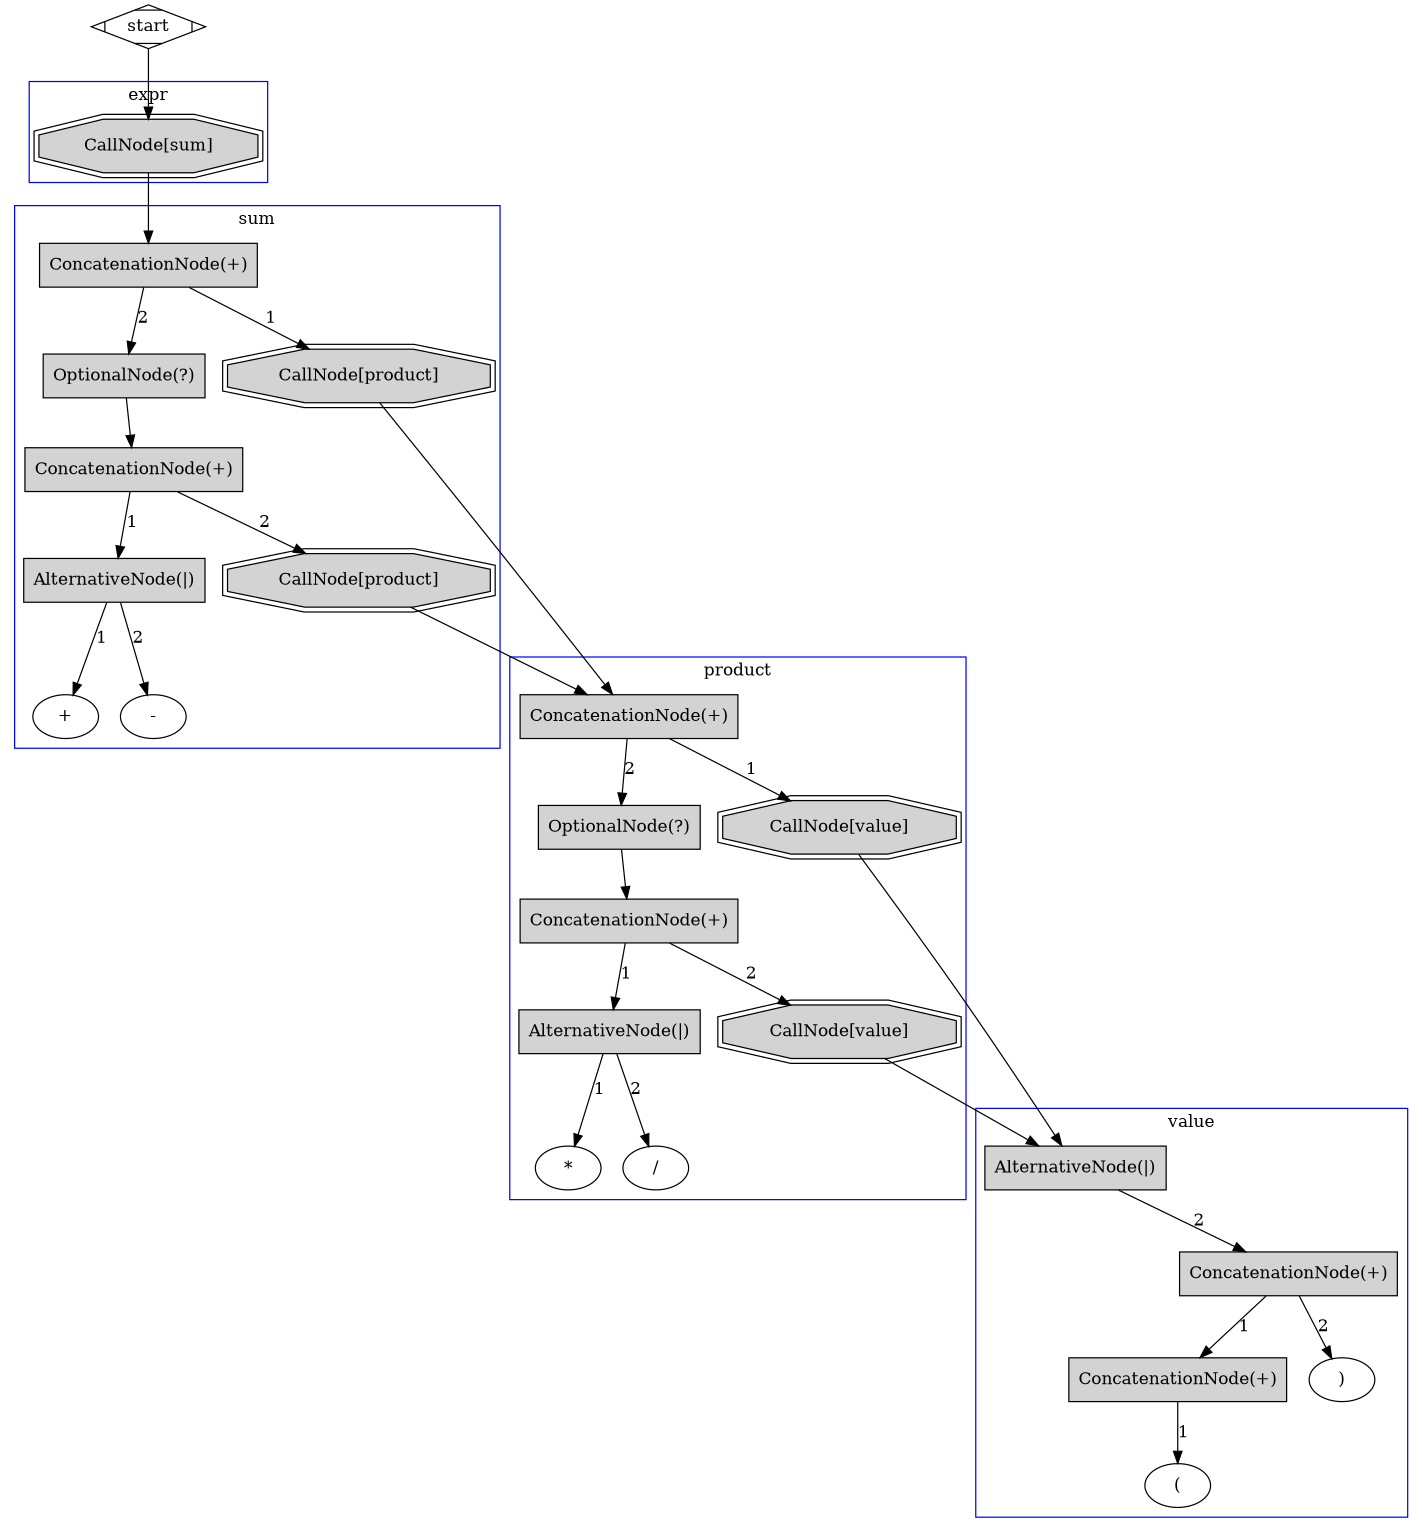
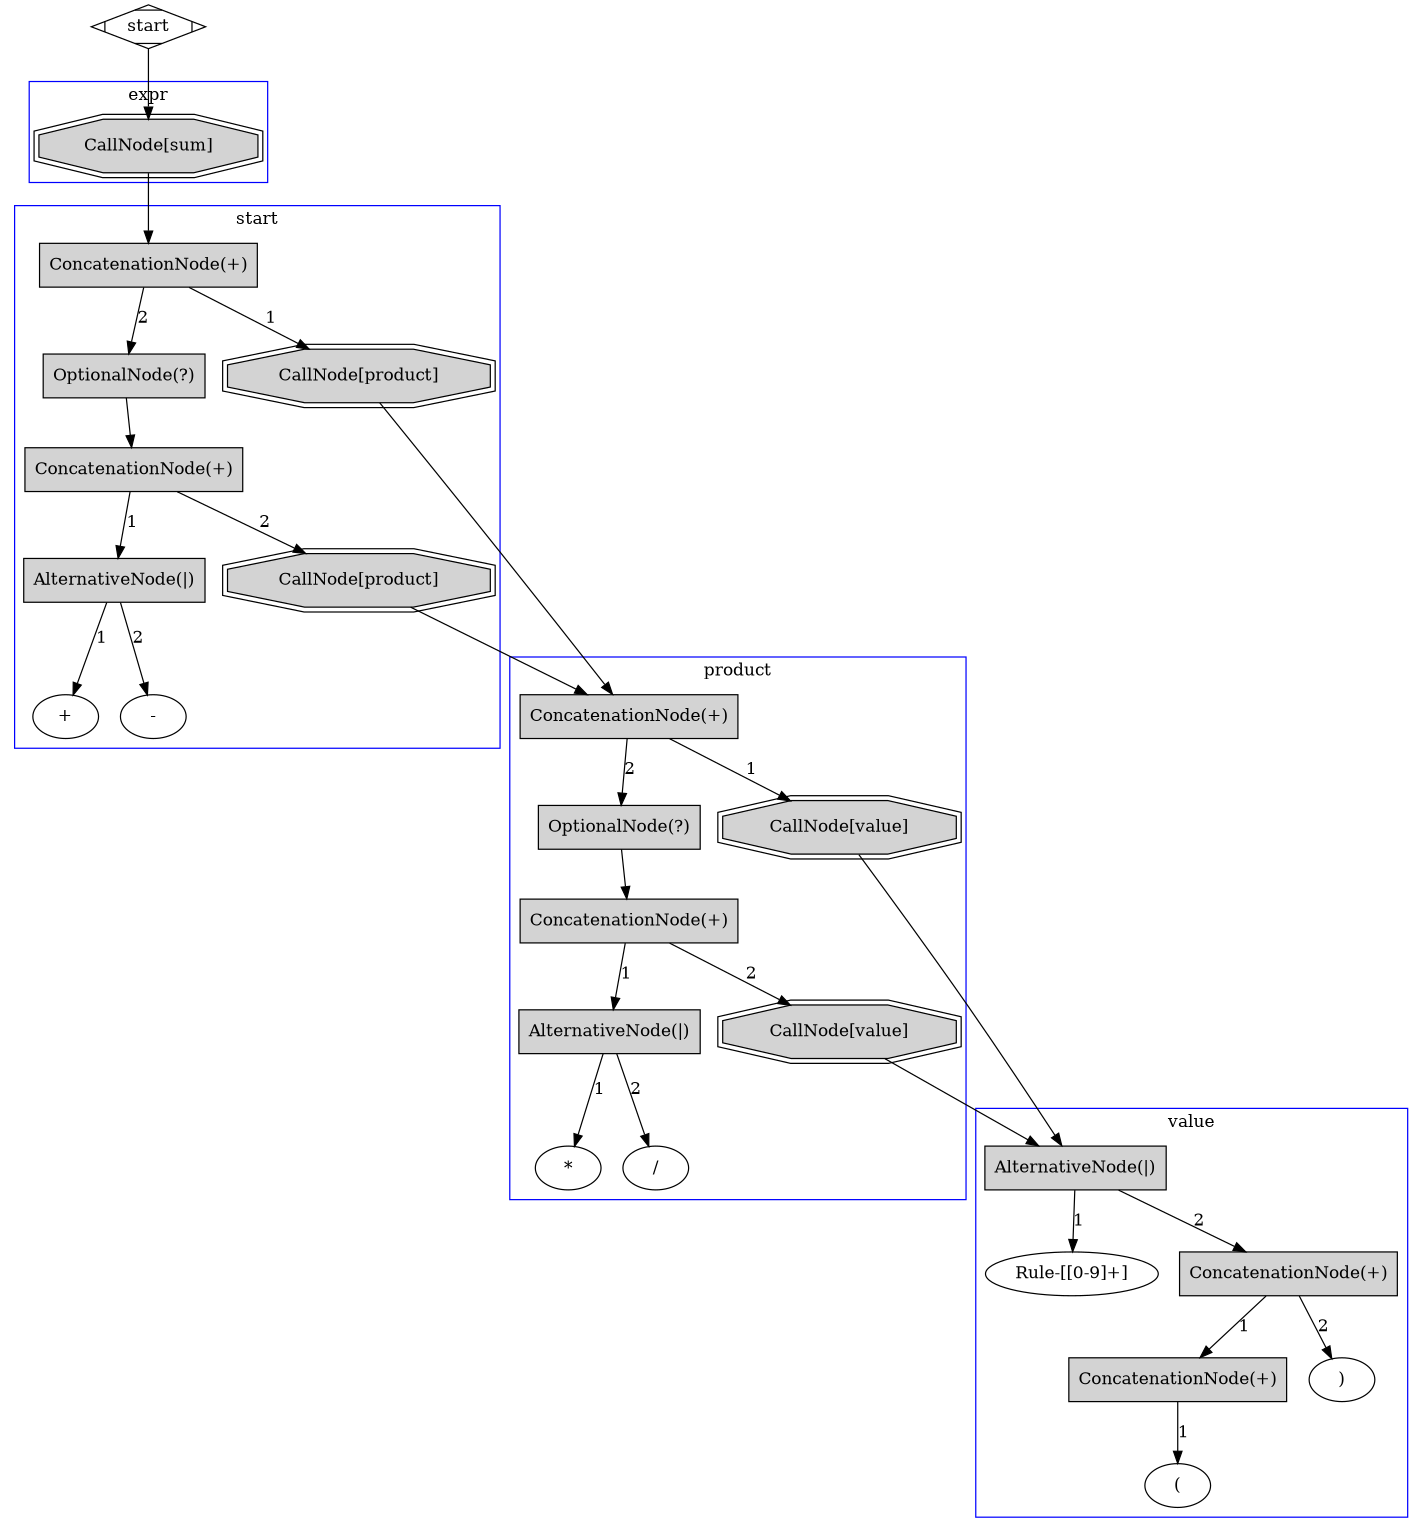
cluster "sum": label "sum" -> "start"
node "Rule-[[0-9]+]": added
